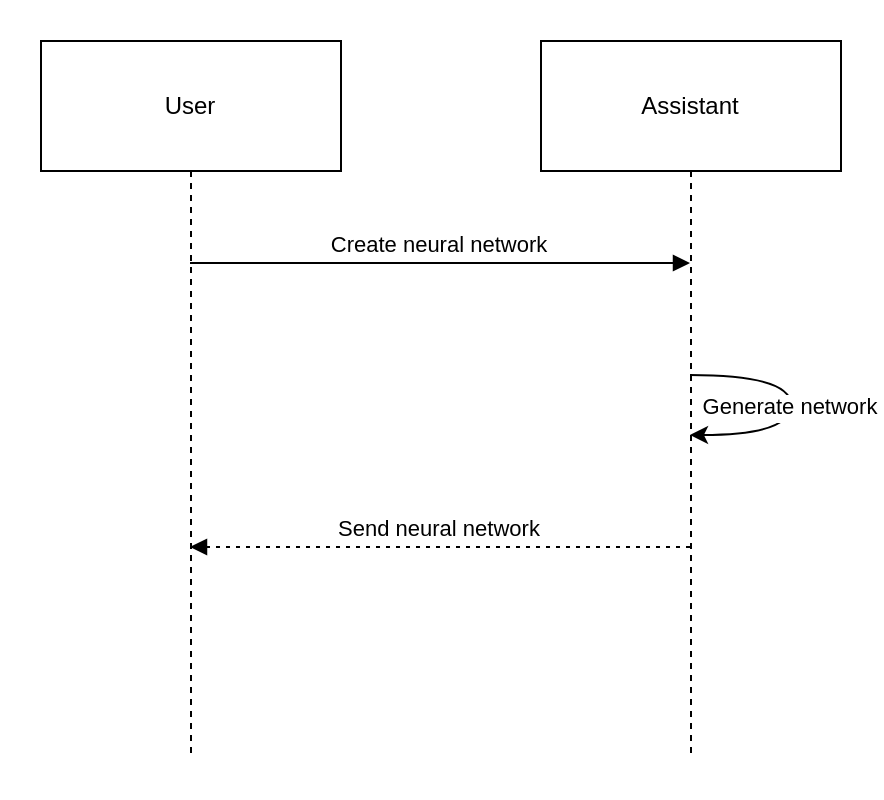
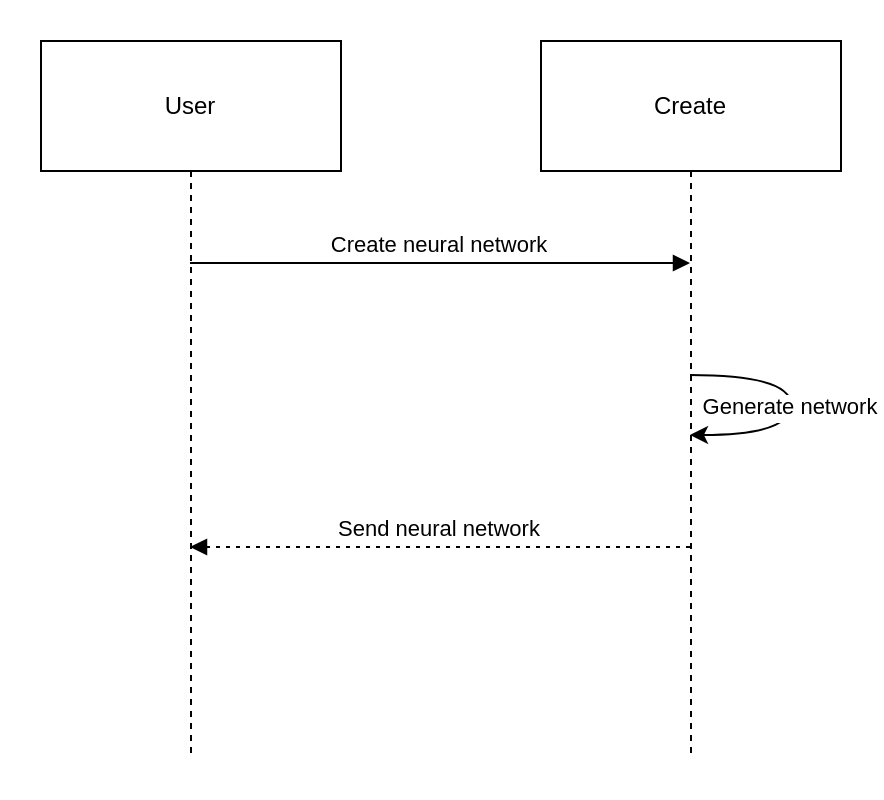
node "Assistant": label "Assistant" -> "Create"
